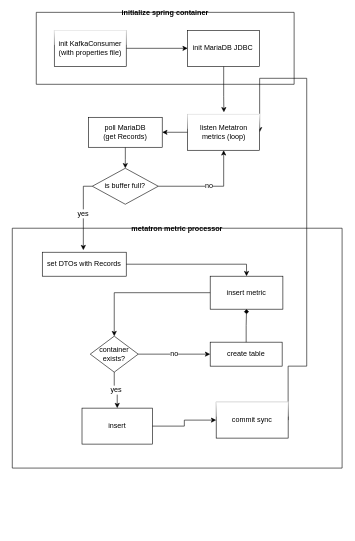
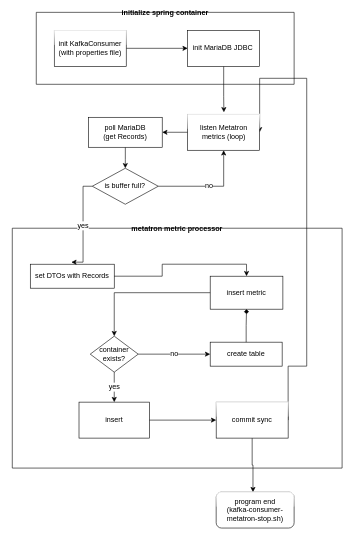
node "set DTOs with Records": moved (84, 264) -> (72, 276)
node "insert": moved (117, 426) -> (114, 420)
edge "commit sync" -> "program end (kafka-consumer-metatron-stop.sh)": added
node "program end (kafka-consumer-metatron-stop.sh)": added
